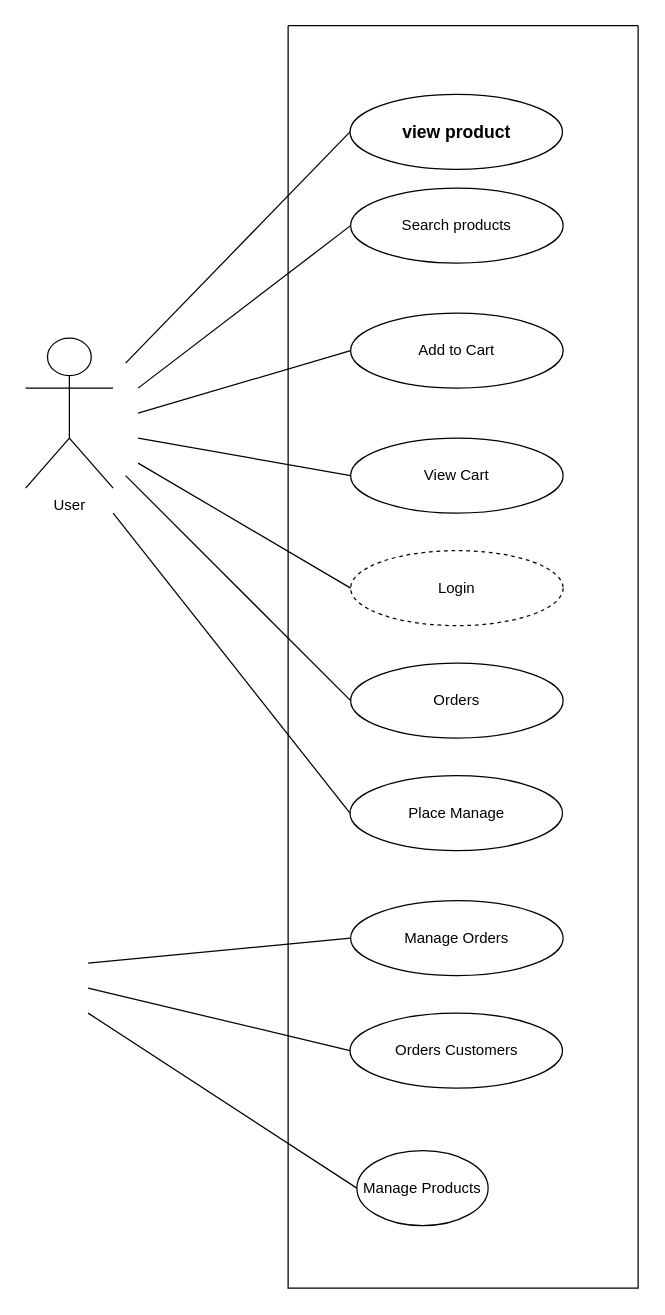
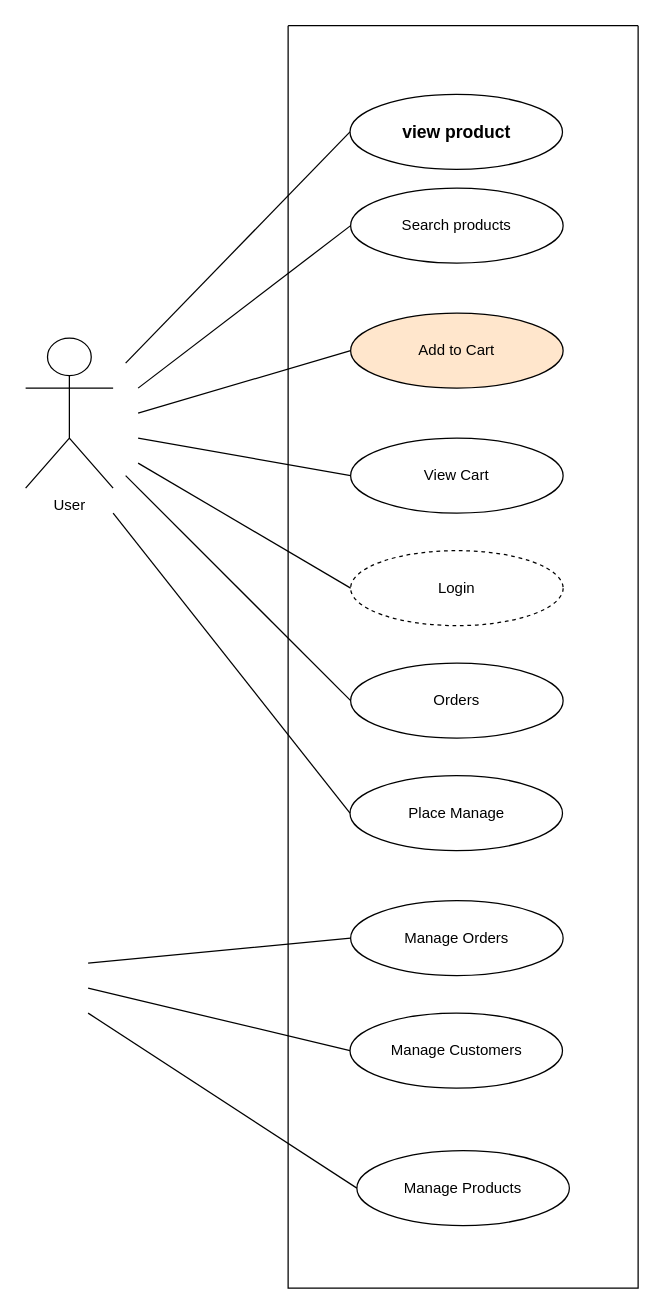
node "Add to Cart": fillcolor #ffffff -> #ffe6cc
node "Orders Customers": label "Orders Customers" -> "Manage Customers"
node "Manage Products": size 131x75 -> 213x75
